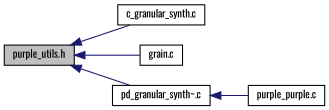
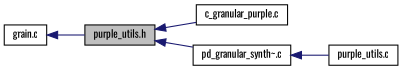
node "c_granular_synth.c": label "c_granular_synth.c" -> "c_granular_purple.c"
edge "grain.c" -> "purple_utils.h": reversed
node "purple_purple.c": label "purple_purple.c" -> "purple_utils.c"
